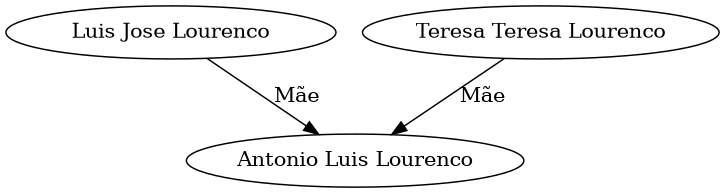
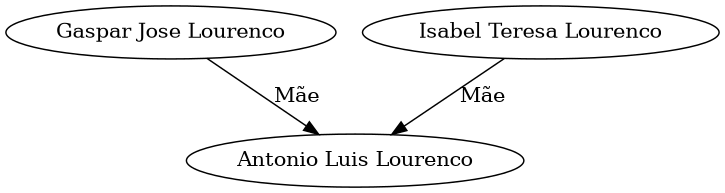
node "Luis Jose Lourenco": label "Luis Jose Lourenco" -> "Gaspar Jose Lourenco"
node "Teresa Teresa Lourenco": label "Teresa Teresa Lourenco" -> "Isabel Teresa Lourenco"
